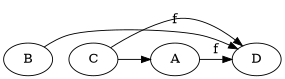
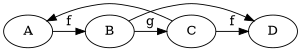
edge "B" -> "C": added, label "g"
edge "A" -> "D": now "A" -> "B"
